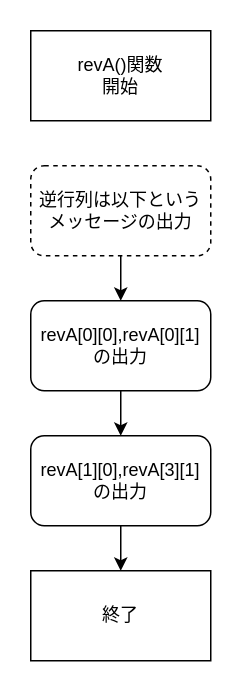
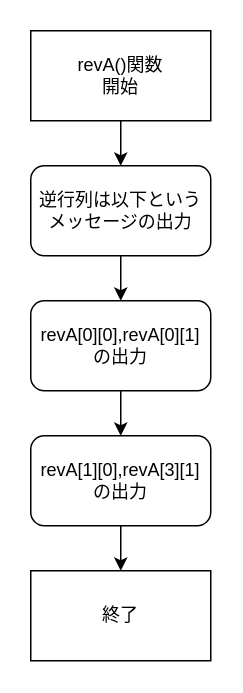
edge "revA()関数 開始" -> "逆行列は以下という メッセージの出力": added
node "逆行列は以下という メッセージの出力": style dashed -> solid
